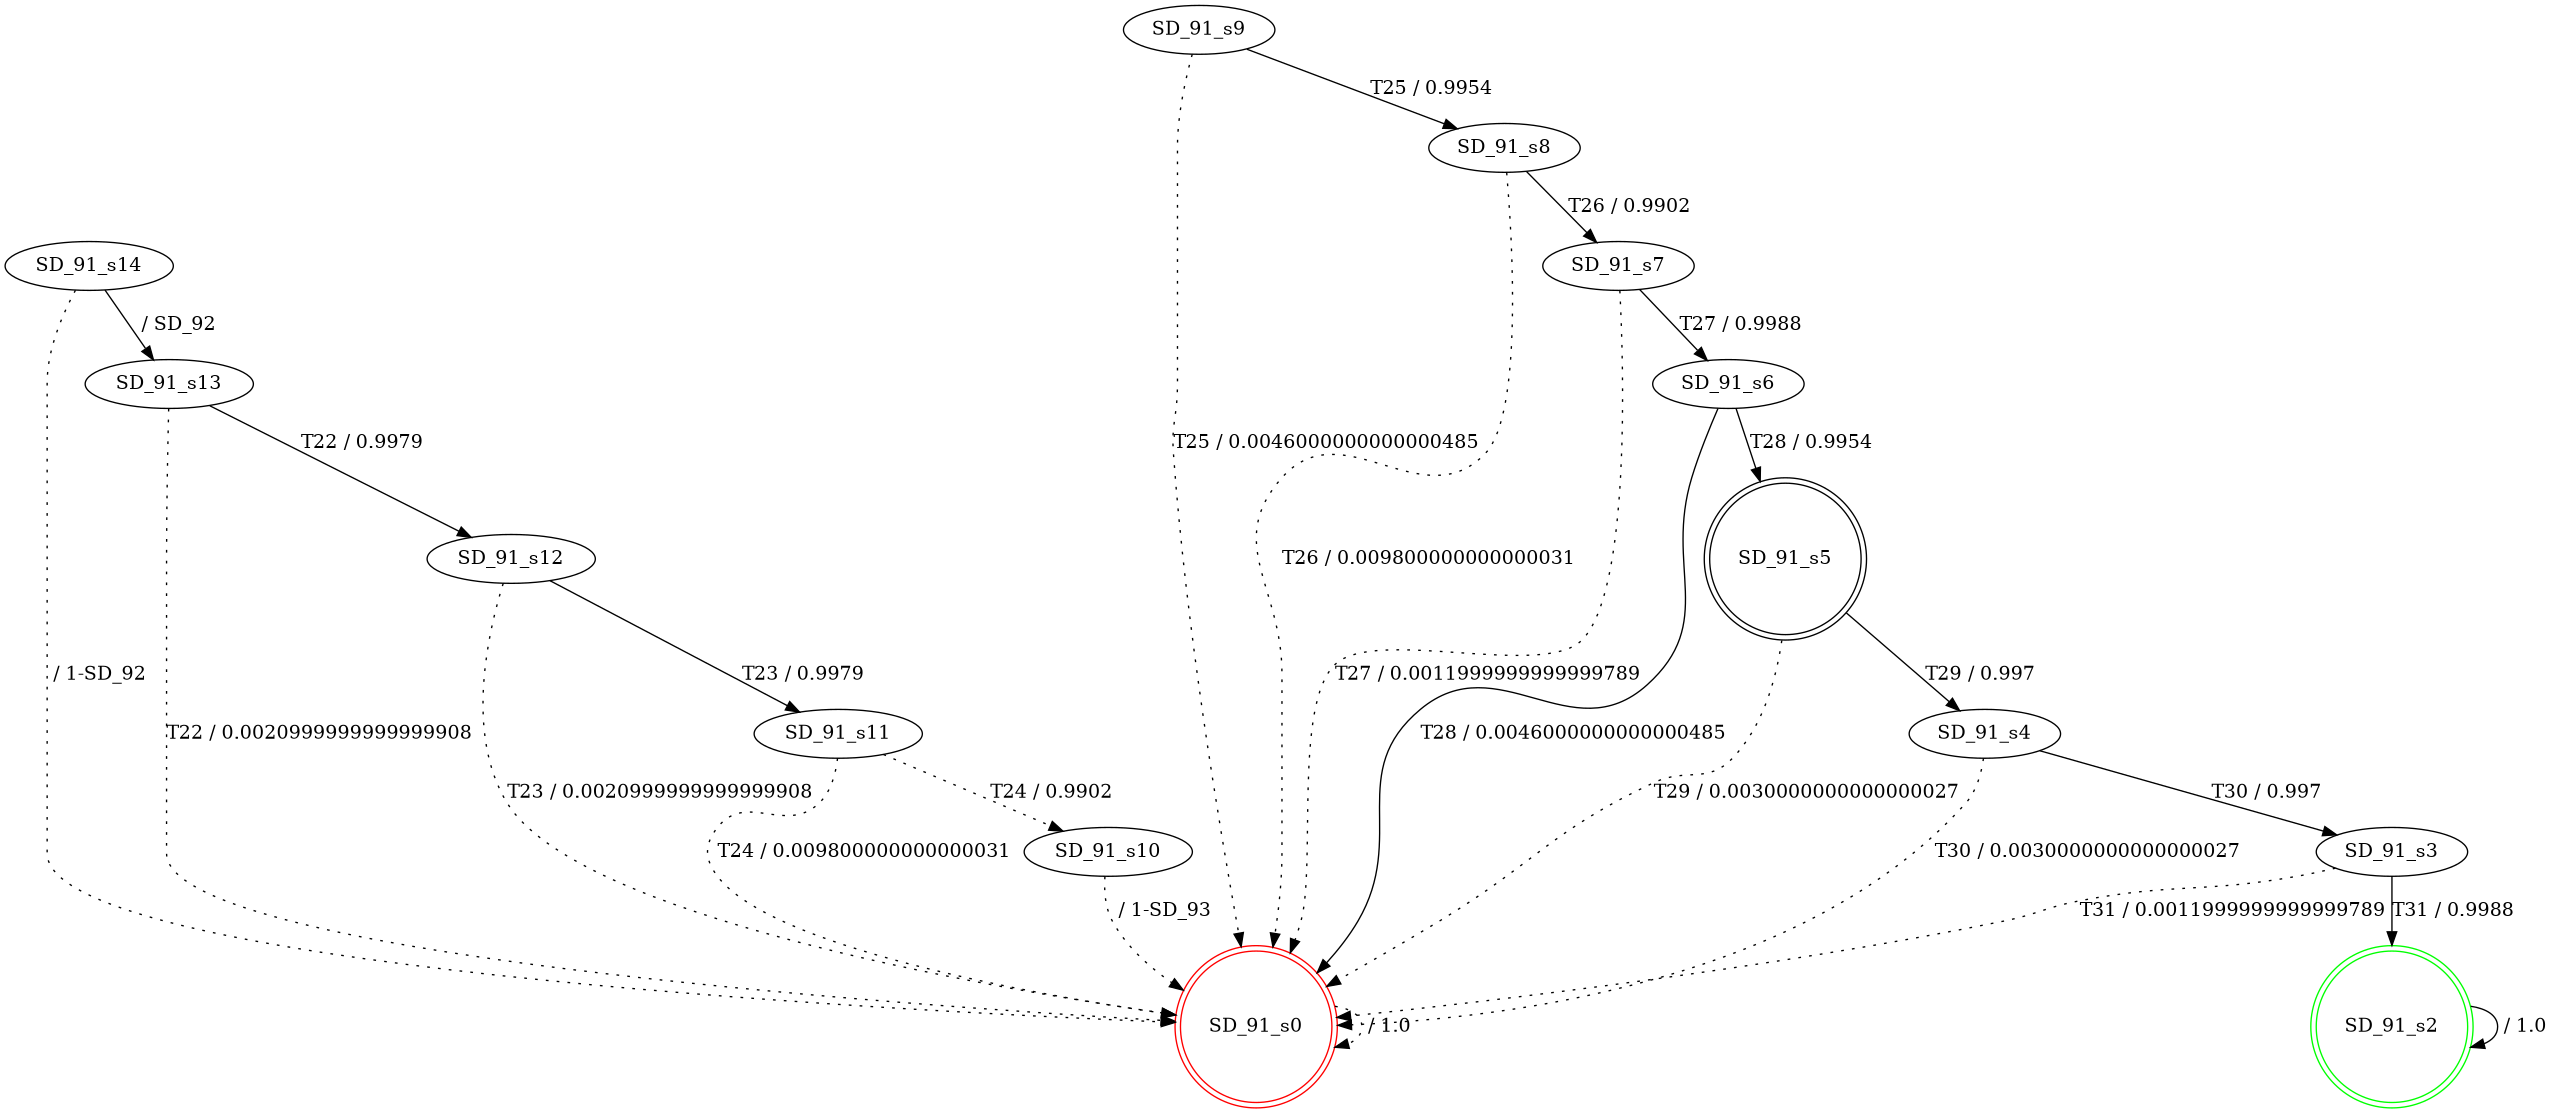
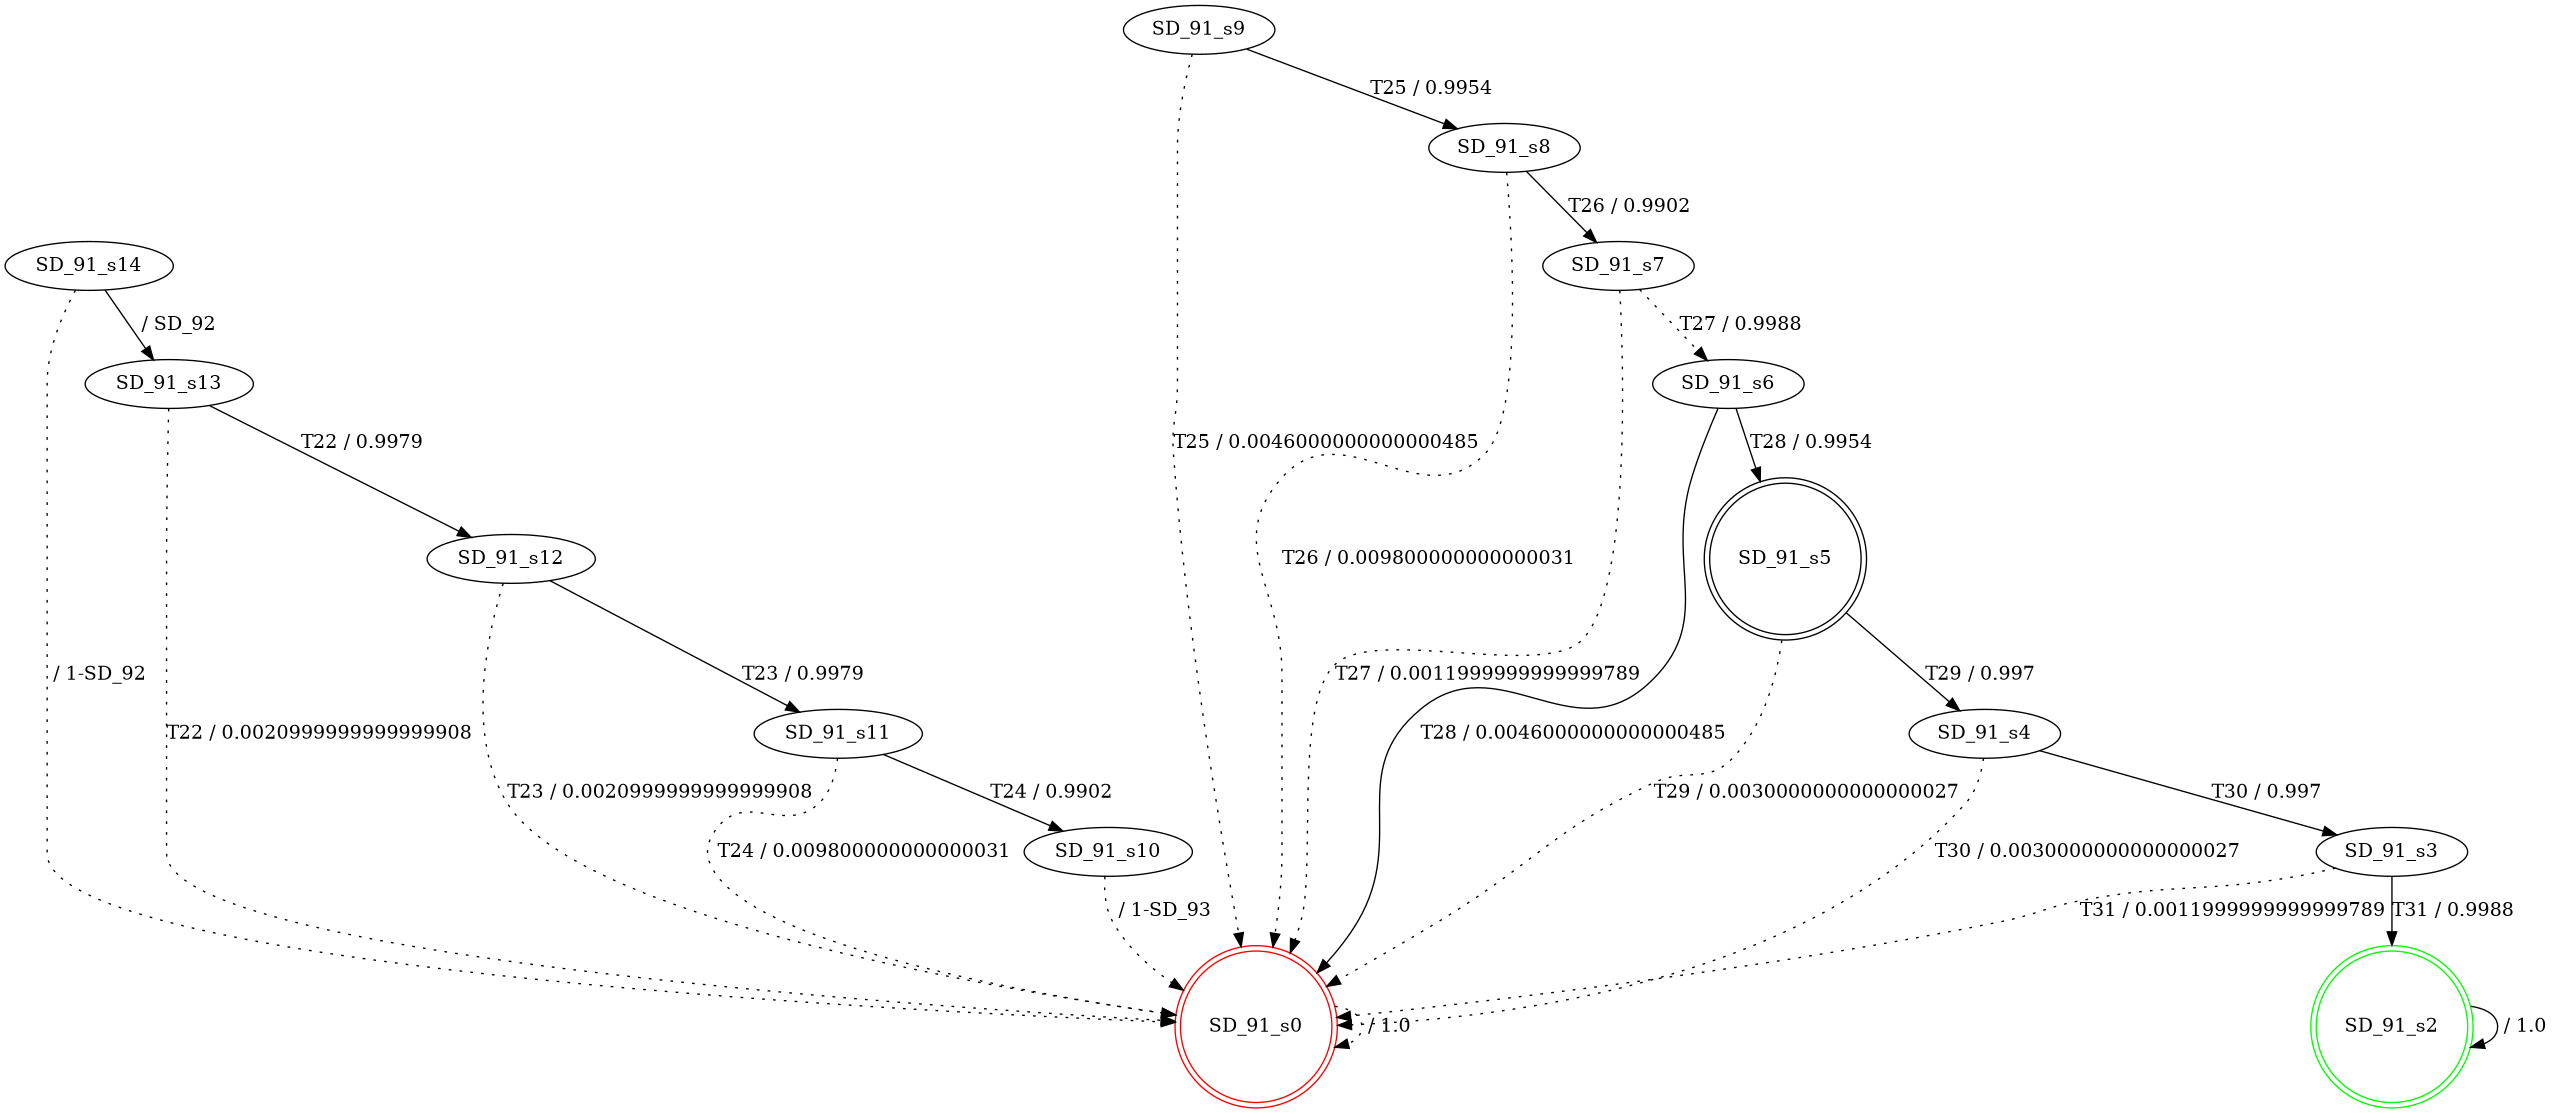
edge "SD_91_s7" -> "SD_91_s6": style solid -> dotted
edge "SD_91_s11" -> "SD_91_s10": style dotted -> solid
